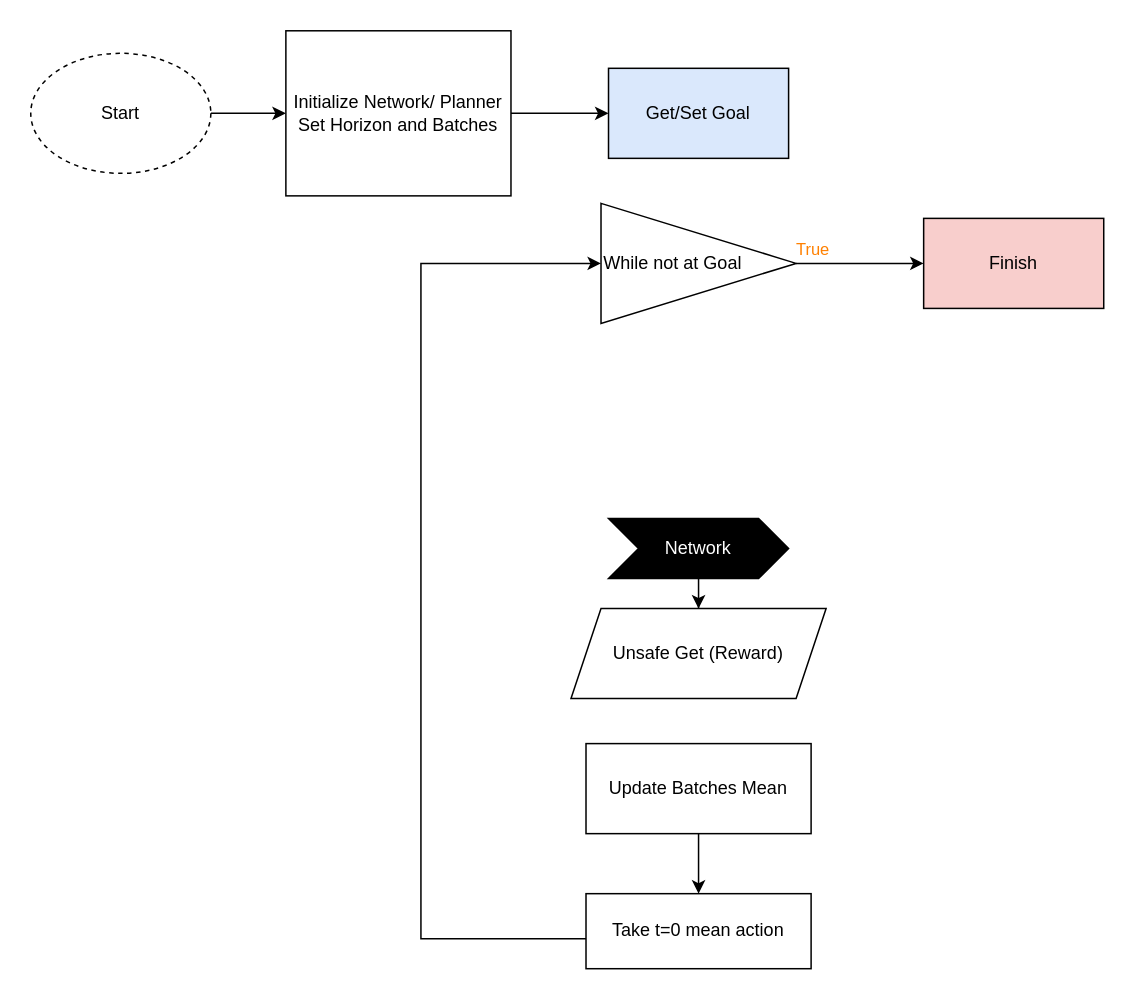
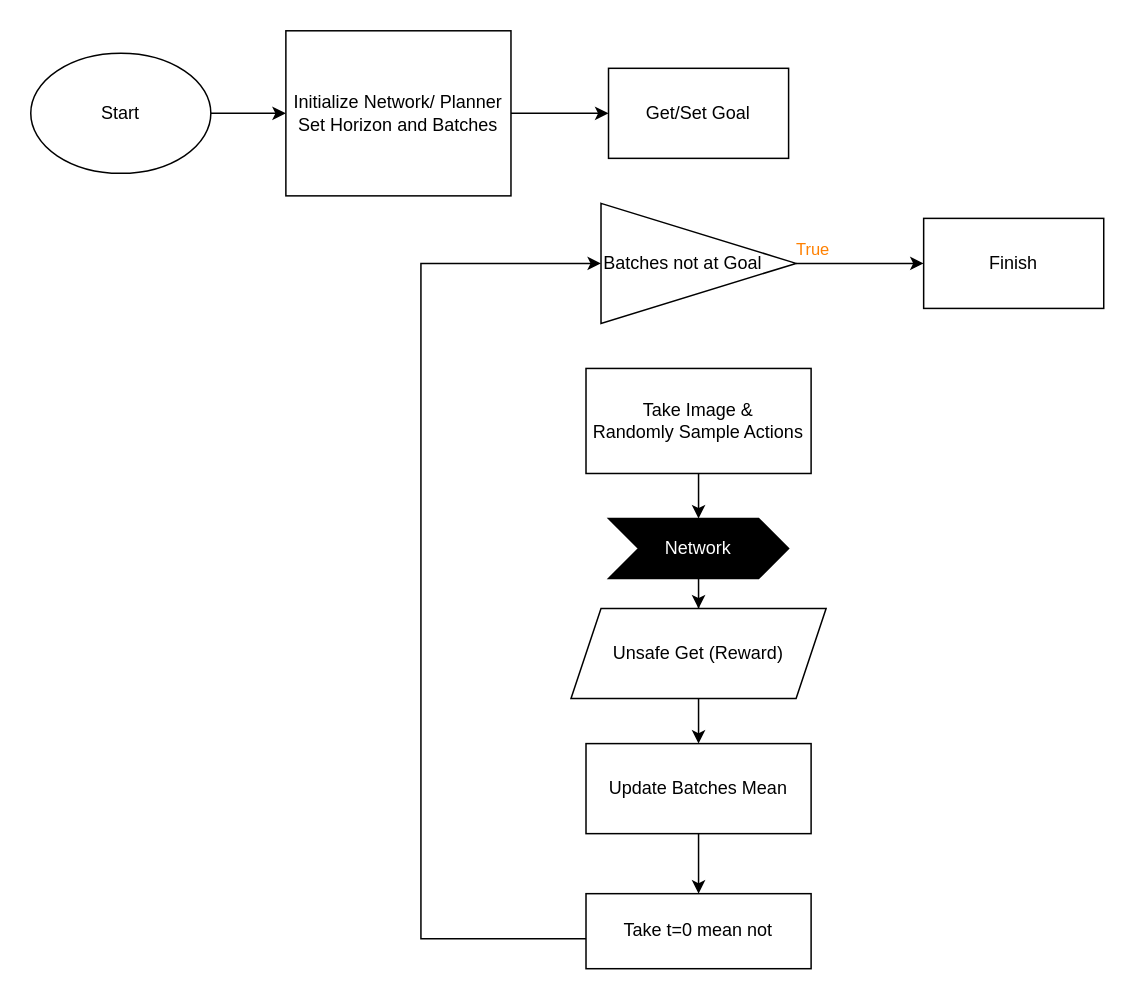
node "Start": style dashed -> solid
node "Get/Set Goal": fillcolor #dae8fc -> #ffffff
node "While not at Goal": label "While not at Goal" -> "Batches not at Goal"
node "Finish": fillcolor #f8cecc -> #ffffff
node "Take Image & Randomly Sample Actions": added
edge "Take Image & Randomly Sample Actions" -> "Network": added
edge "Unsafe Get (Reward)" -> "Update Batches Mean": added
node "Take t=0 mean action": label "Take t=0 mean action" -> "Take t=0 mean not"
